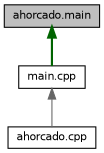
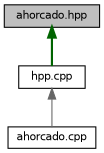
node "ahorcado.main": label "ahorcado.main" -> "ahorcado.hpp"
node "main.cpp": label "main.cpp" -> "hpp.cpp"
